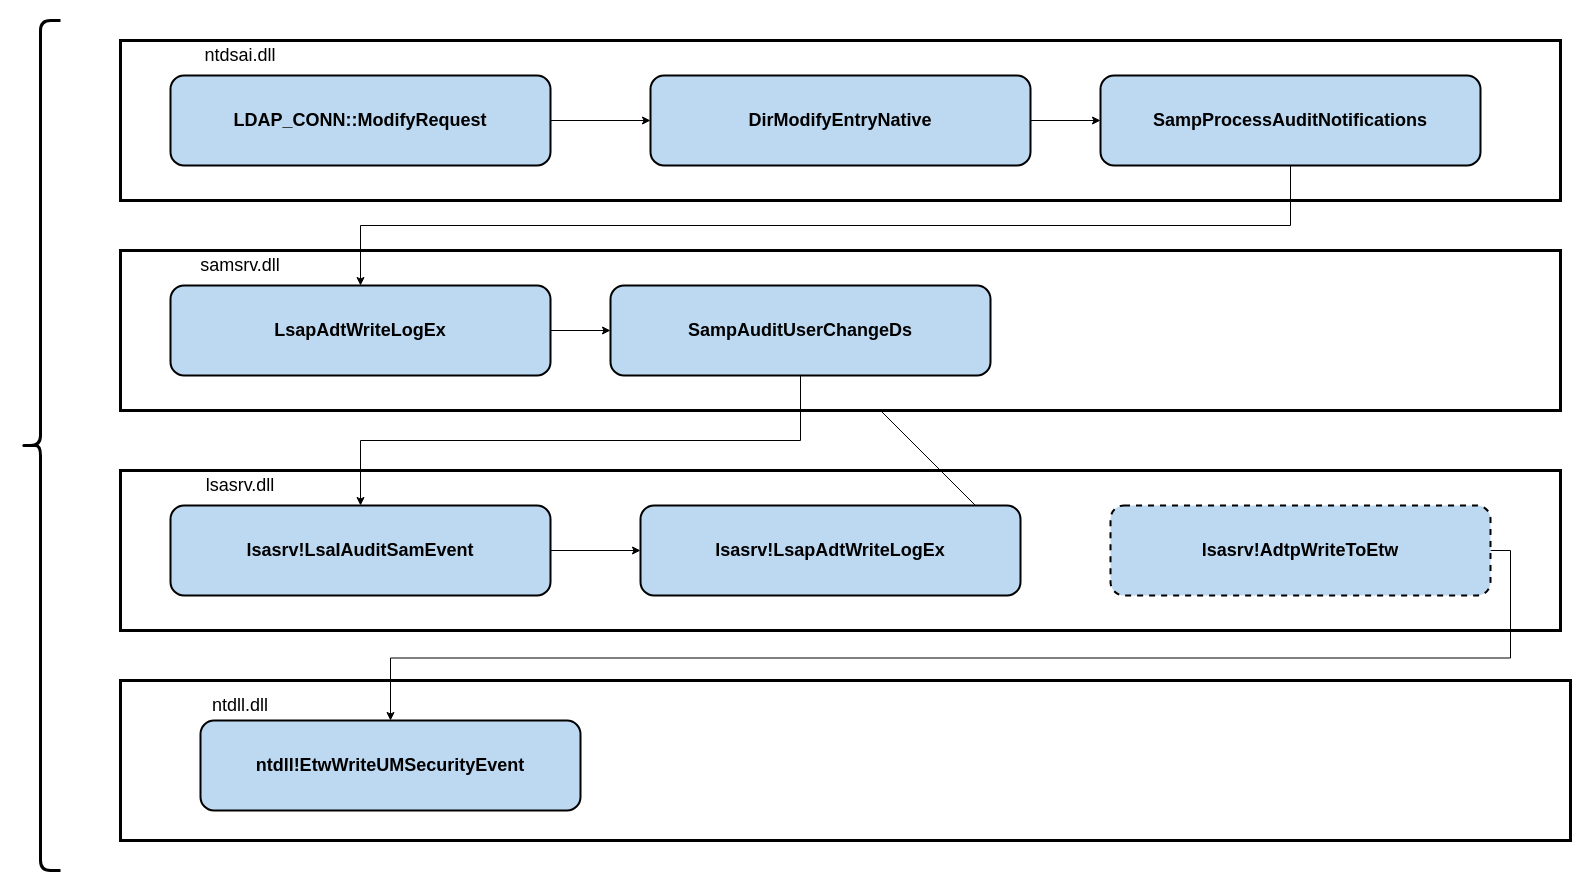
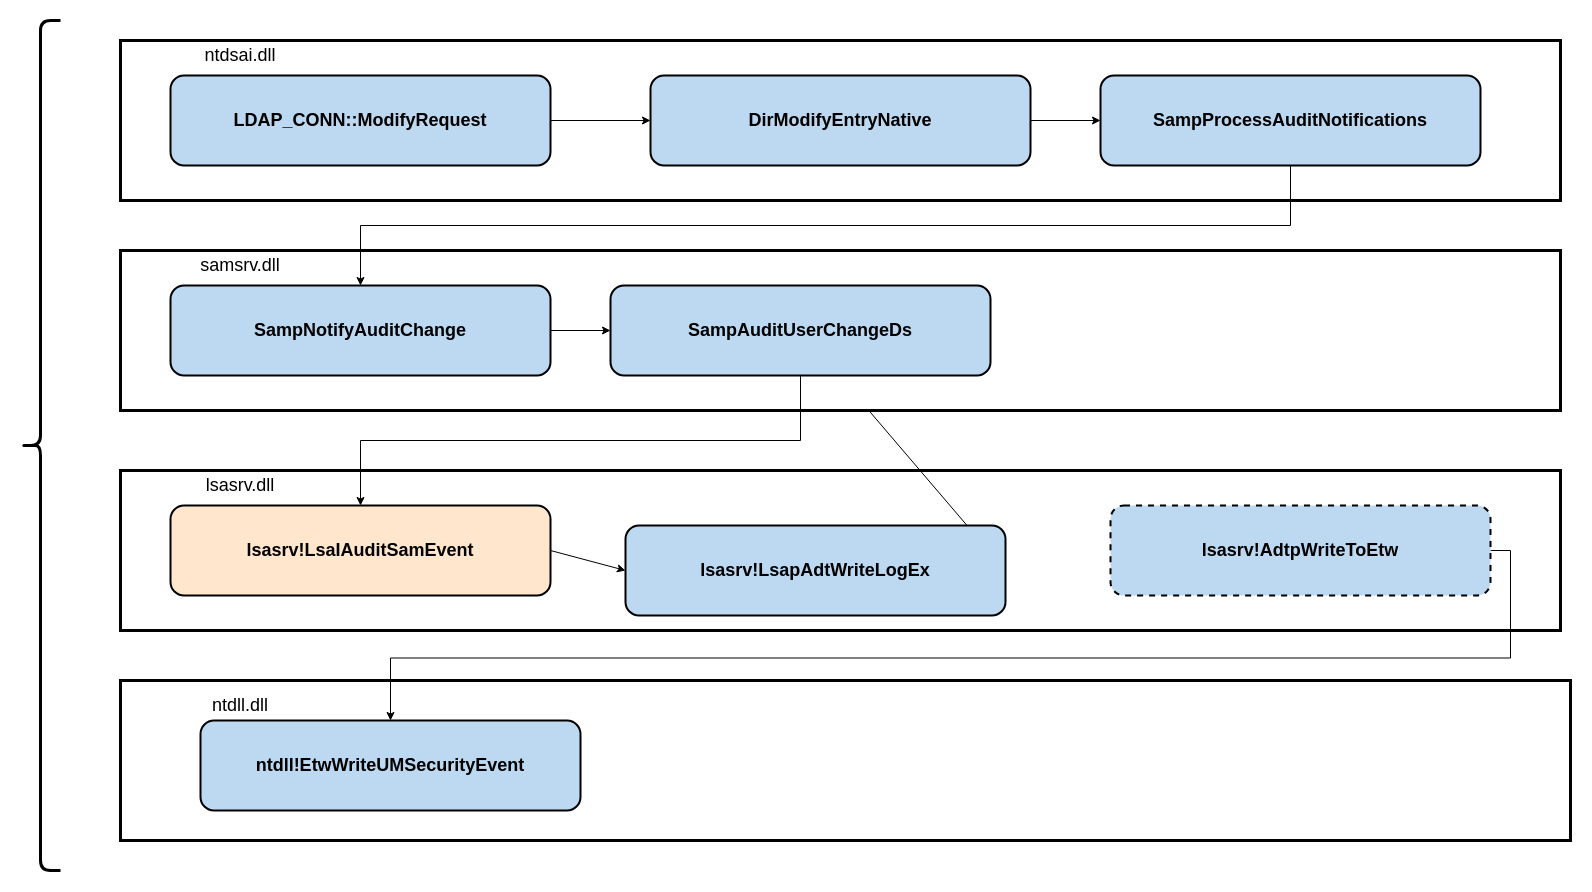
node "LsapAdtWriteLogEx": label "LsapAdtWriteLogEx" -> "SampNotifyAuditChange"
node "lsasrv!LsaIAuditSamEvent": fillcolor #bdd8f1 -> #ffe6cc
node "lsasrv!LsapAdtWriteLogEx": moved (831, 551) -> (816, 571)
